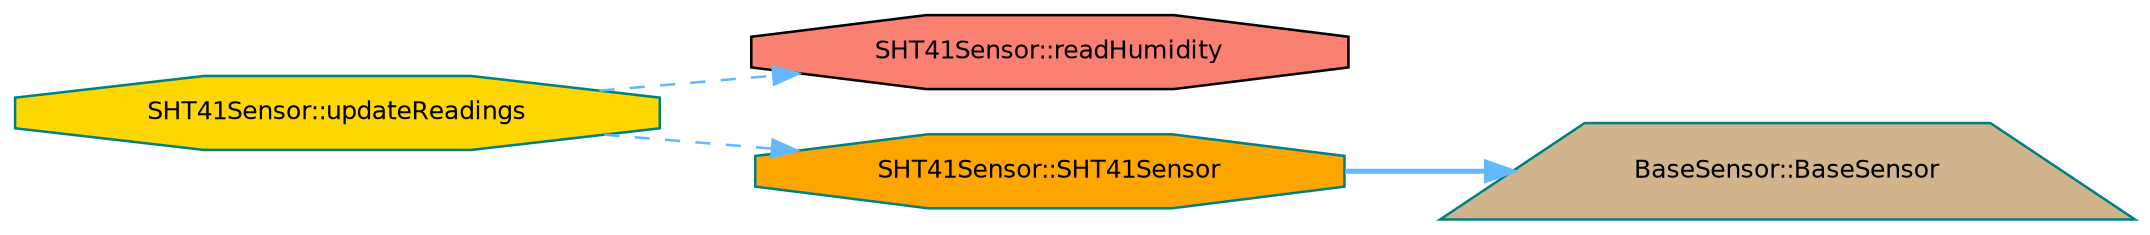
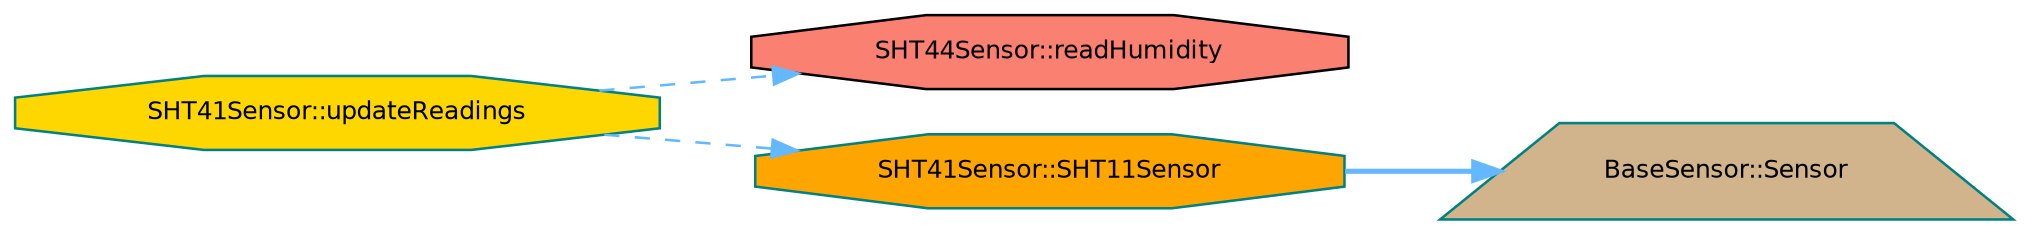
node "SHT41Sensor::readHumidity": label "SHT41Sensor::readHumidity" -> "SHT44Sensor::readHumidity"
node "SHT41Sensor::SHT41Sensor": label "SHT41Sensor::SHT41Sensor" -> "SHT41Sensor::SHT11Sensor"
node "BaseSensor::BaseSensor": label "BaseSensor::BaseSensor" -> "BaseSensor::Sensor"
